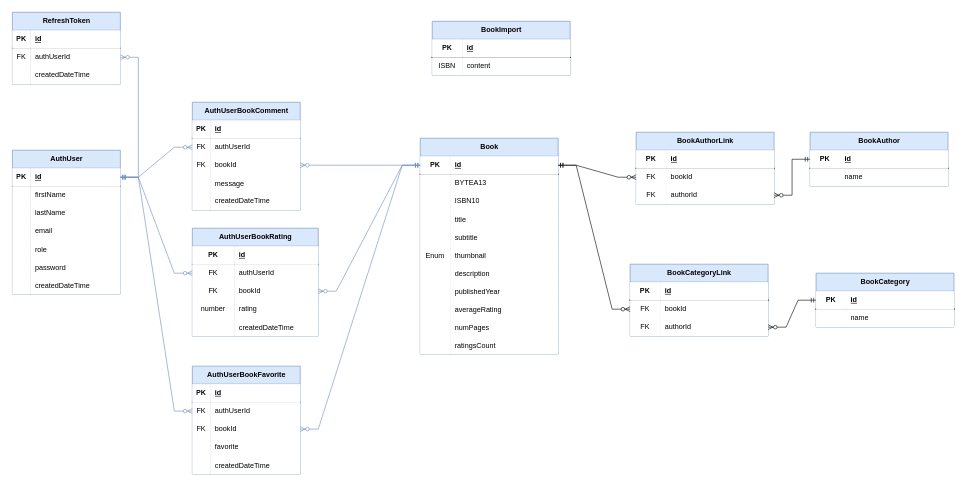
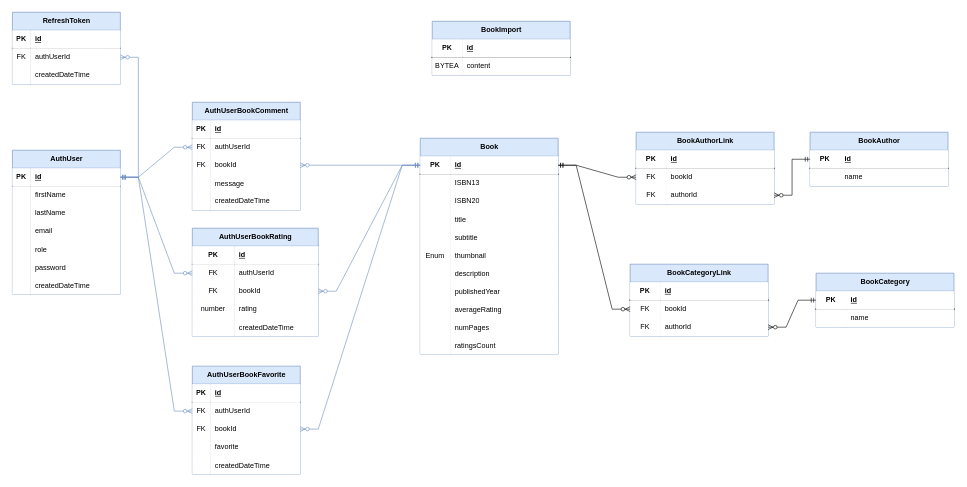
node "ISBN": label "ISBN" -> "BYTEA"
node "BYTEA13": label "BYTEA13" -> "ISBN13"
node "ISBN10": label "ISBN10" -> "ISBN20"
